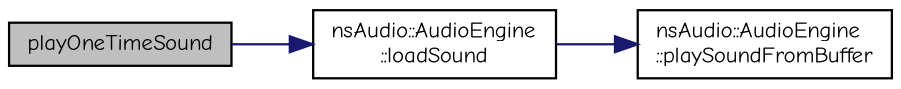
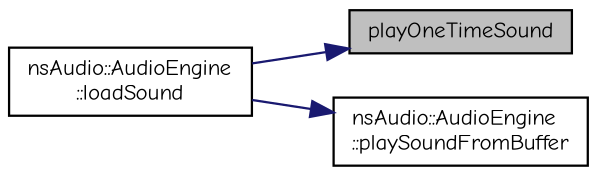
edge "playOneTimeSound" -> "nsAudio::AudioEngine ::loadSound": reversed
